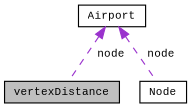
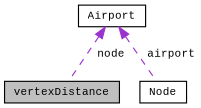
edge "Node" -> "Airport": label " node" -> " airport"
